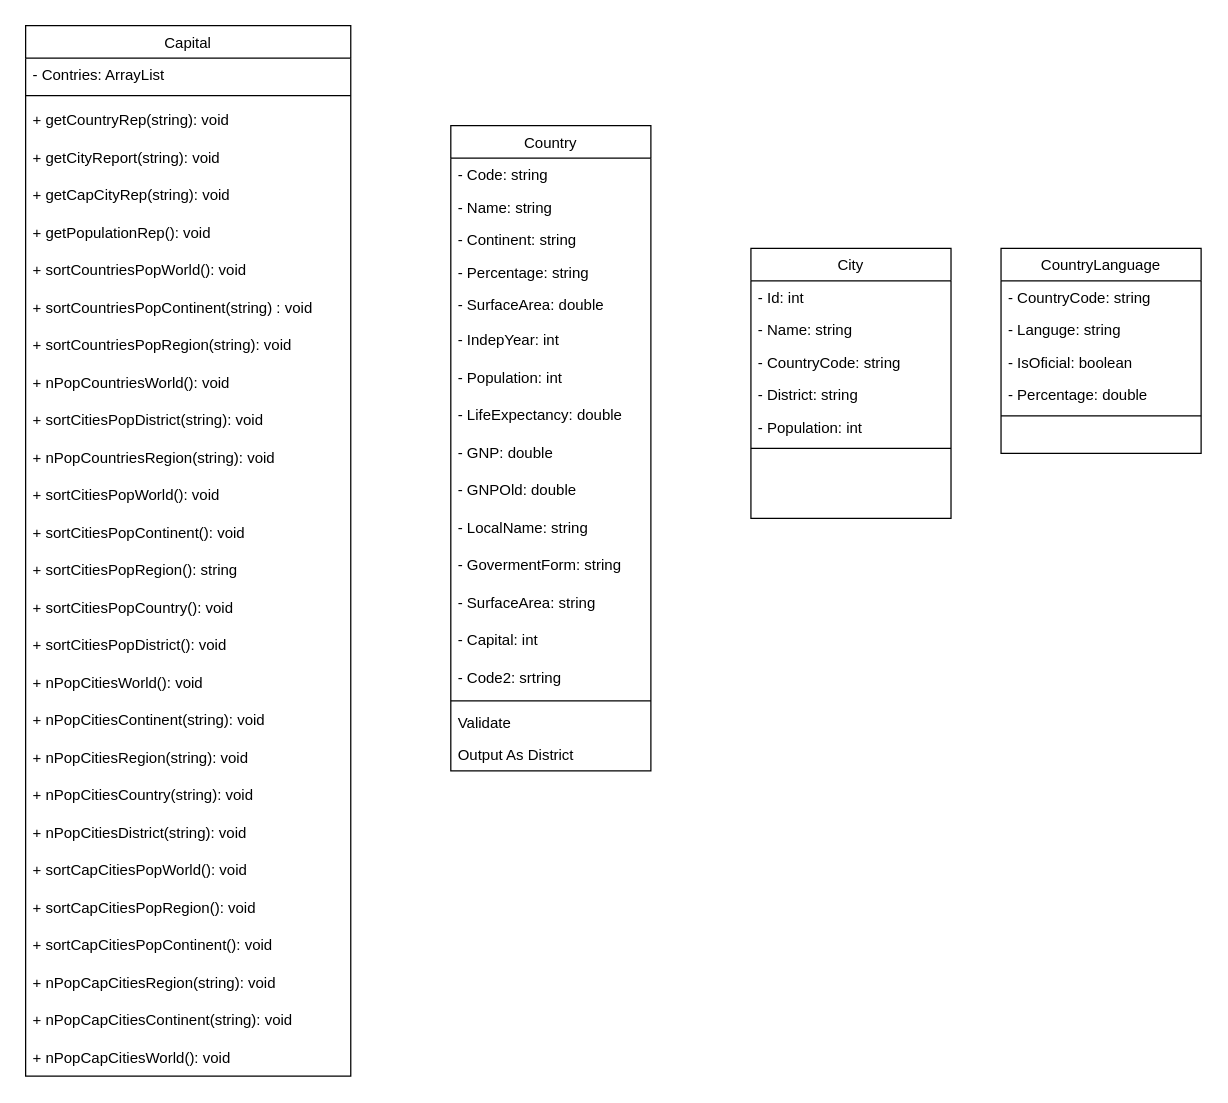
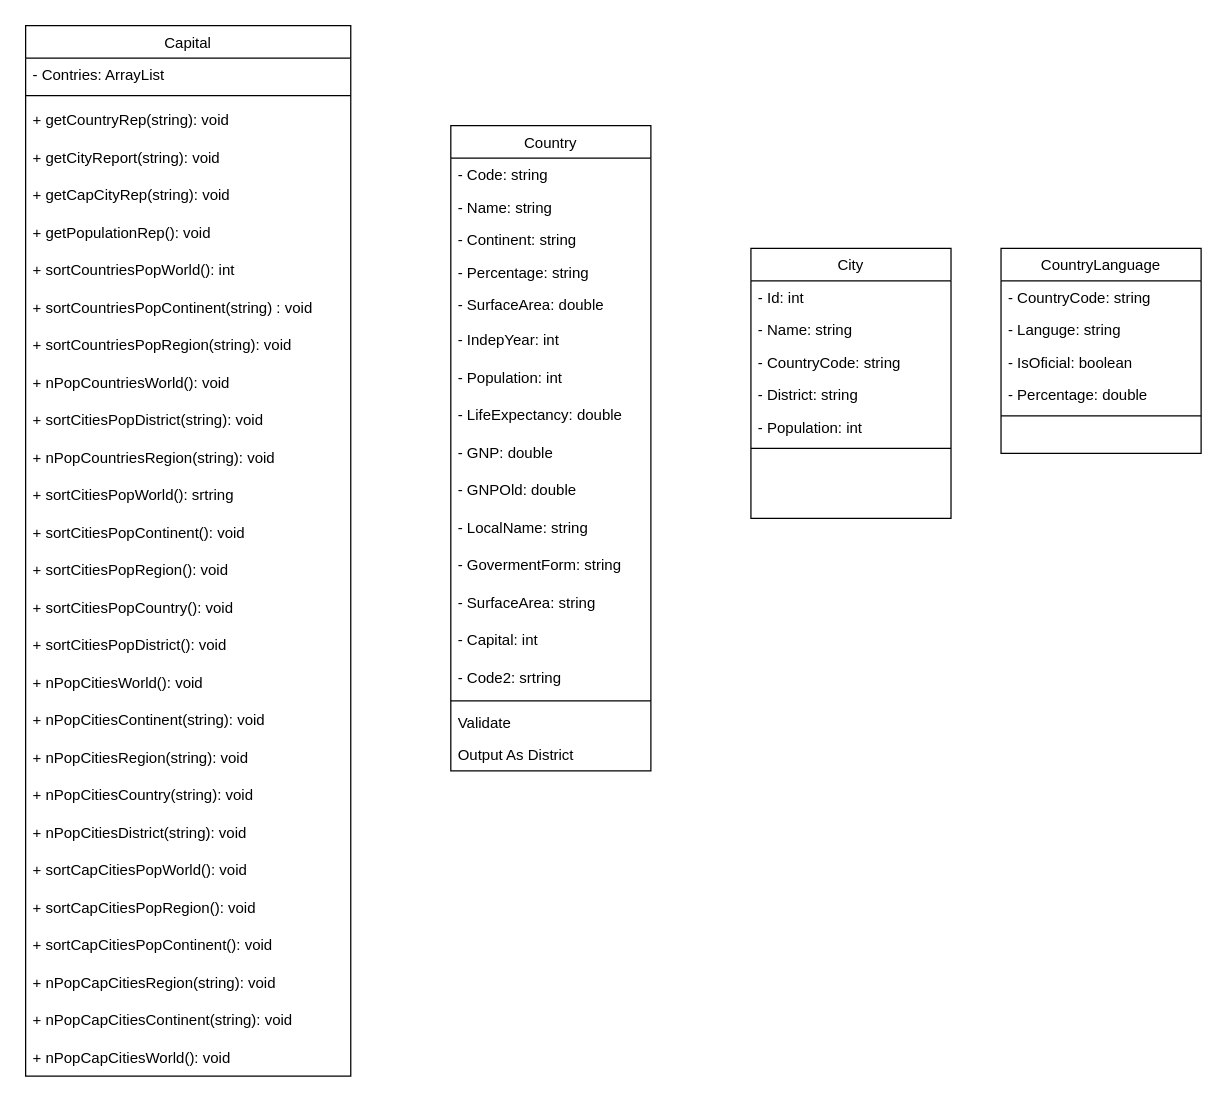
node "+ sortCountriesPopWorld(): void": label "+ sortCountriesPopWorld(): void" -> "+ sortCountriesPopWorld(): int"
node "+ sortCitiesPopWorld(): void": label "+ sortCitiesPopWorld(): void" -> "+ sortCitiesPopWorld(): srtring"
node "+ sortCitiesPopRegion(): string": label "+ sortCitiesPopRegion(): string" -> "+ sortCitiesPopRegion(): void"
